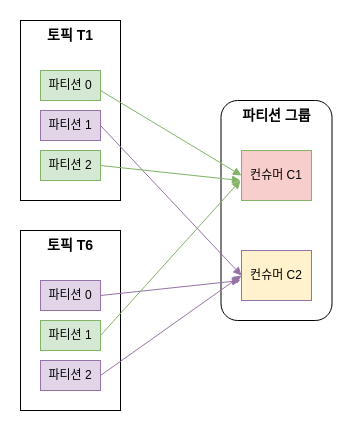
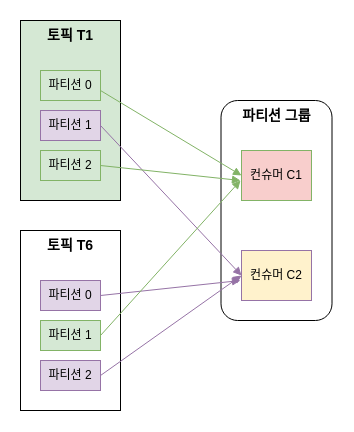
node "토픽 T1": fillcolor #ffffff -> #d5e8d4
